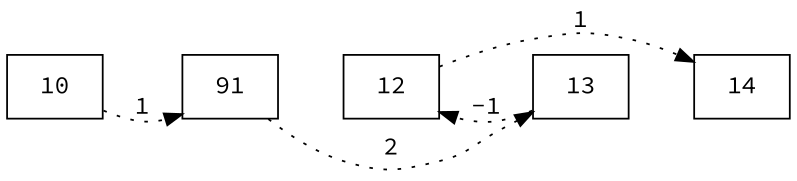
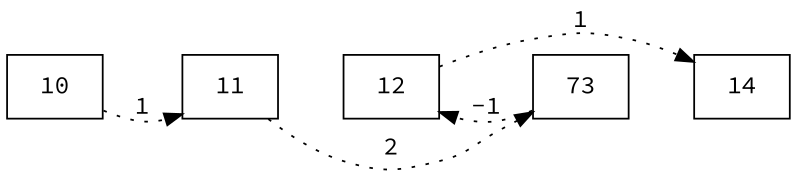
node "91": label "91" -> "11"
node "13": label "13" -> "73"
